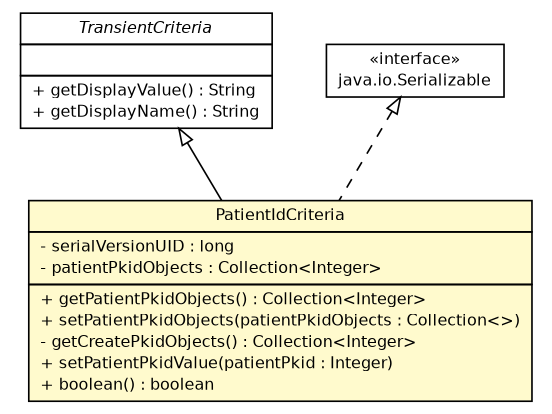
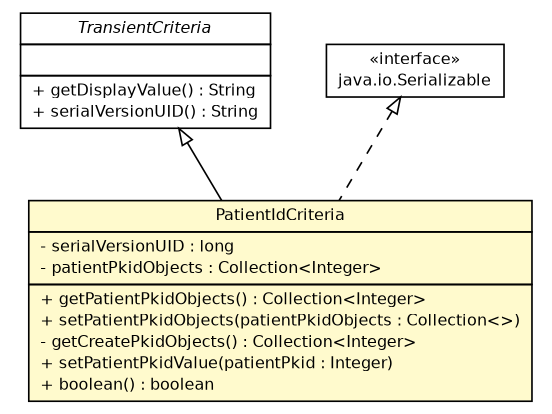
node "TransientCriteria": text "+ getDisplayName() : String" -> "+ serialVersionUID() : String"
